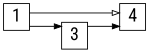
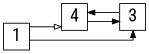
edge "4" -> "3": added
